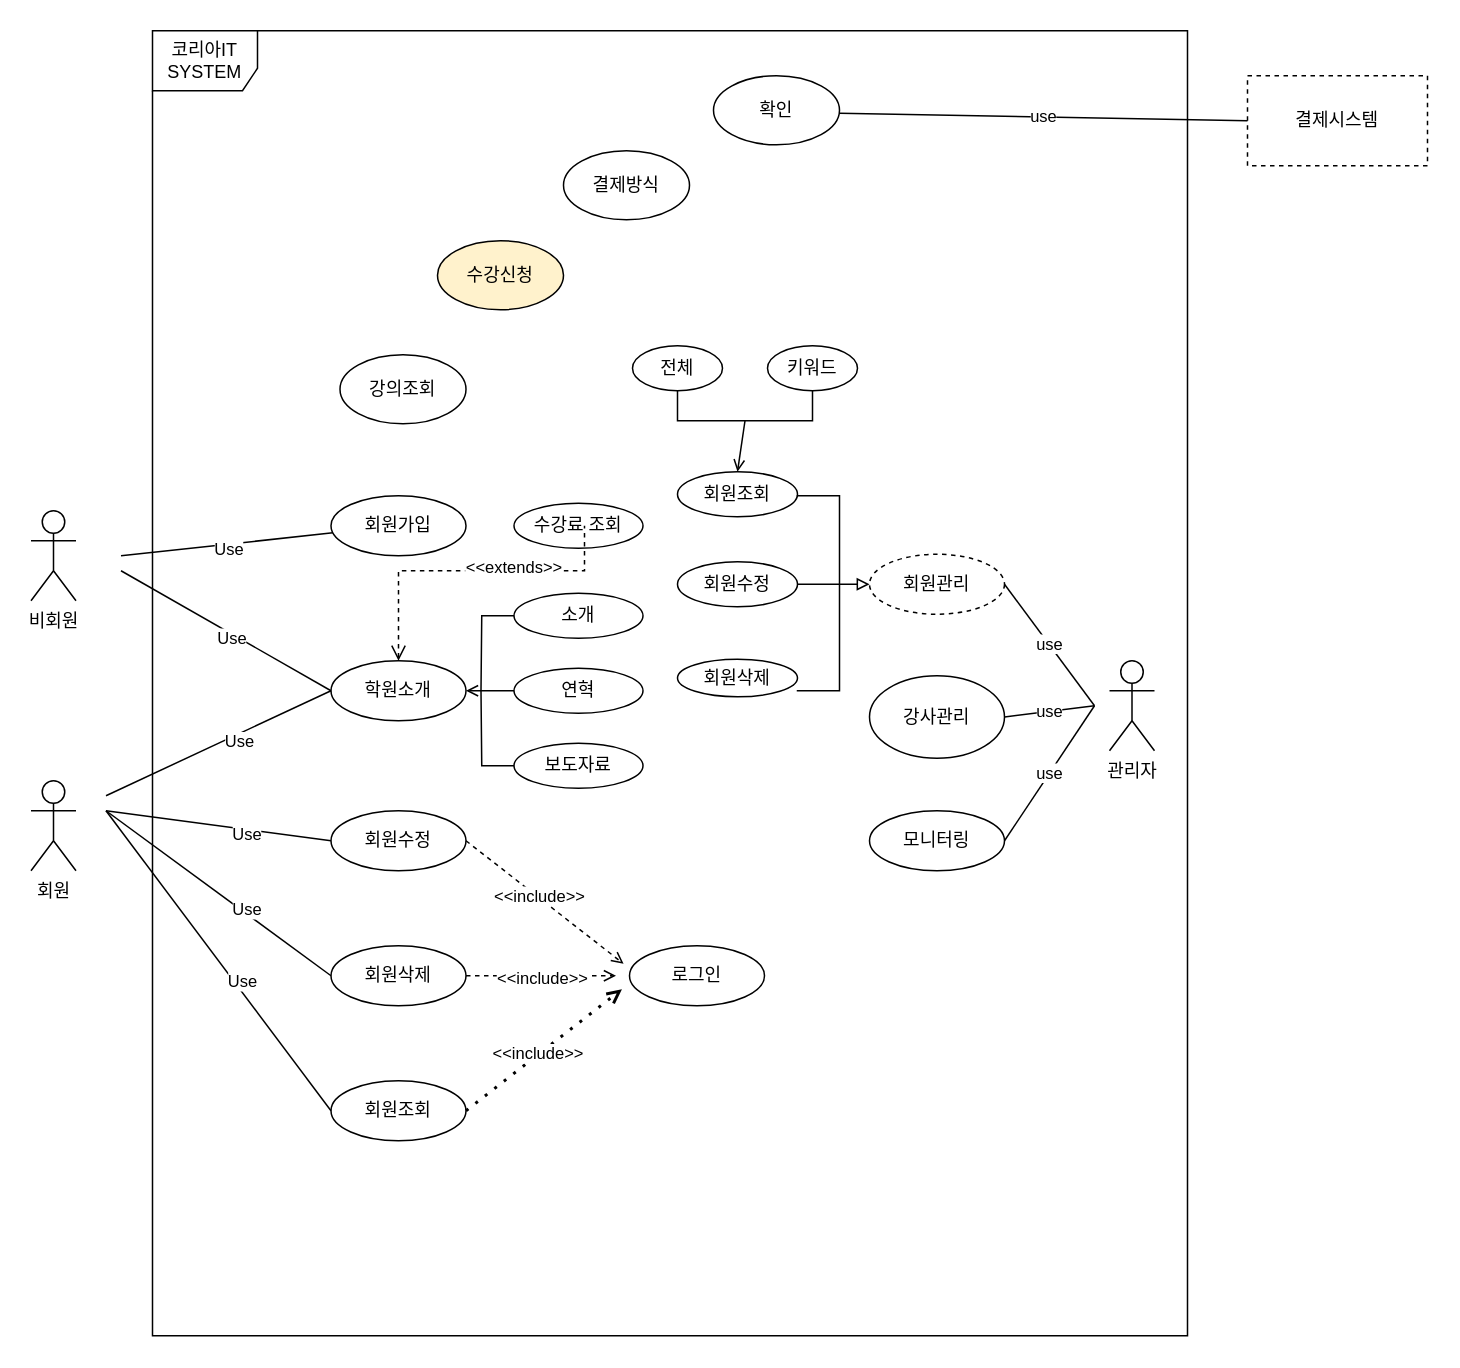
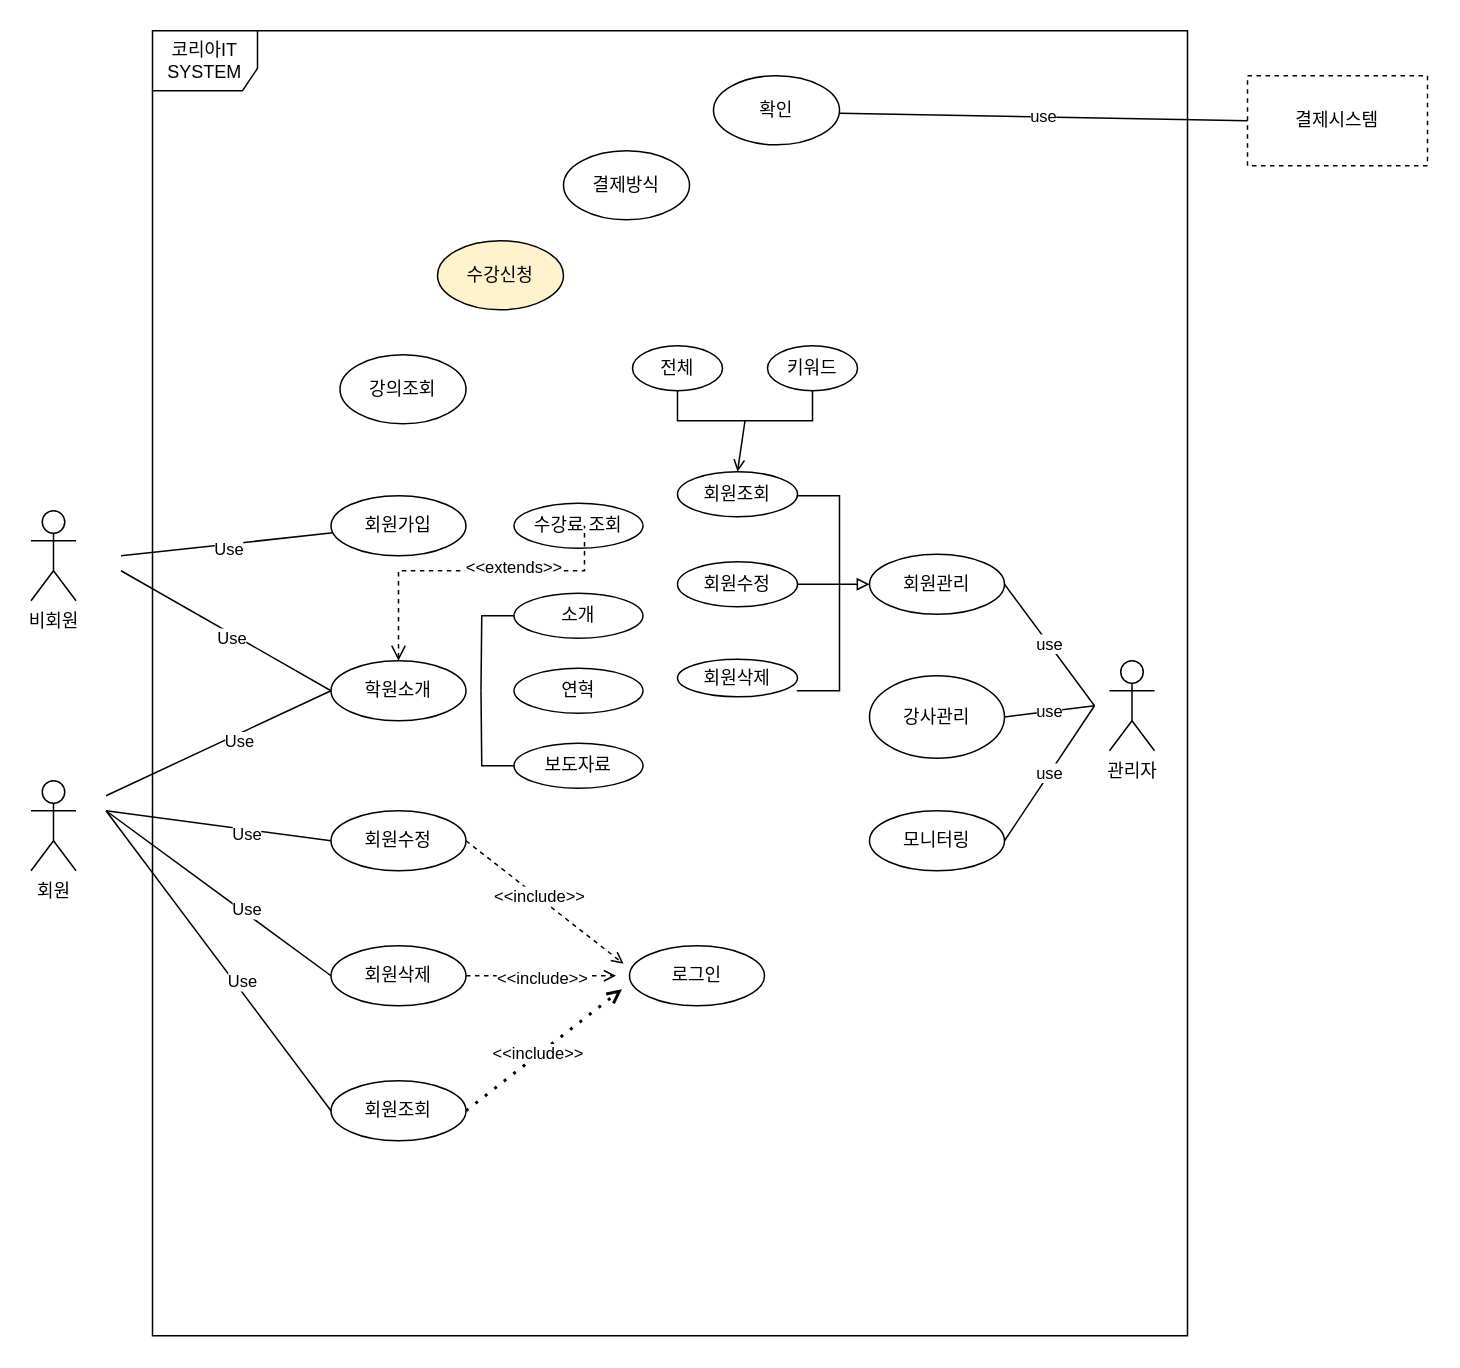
node "회원관리": style dashed -> solid
edge "연혁" -> "학원소개": removed
